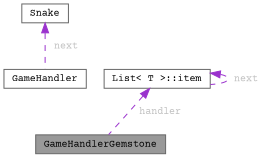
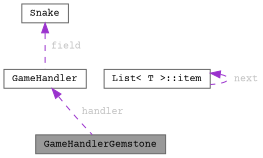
edge "GameHandler" -> "Snake": label " next" -> " field"
edge "GameHandlerGemstone" -> "List< T >::item": now "GameHandlerGemstone" -> "GameHandler"
